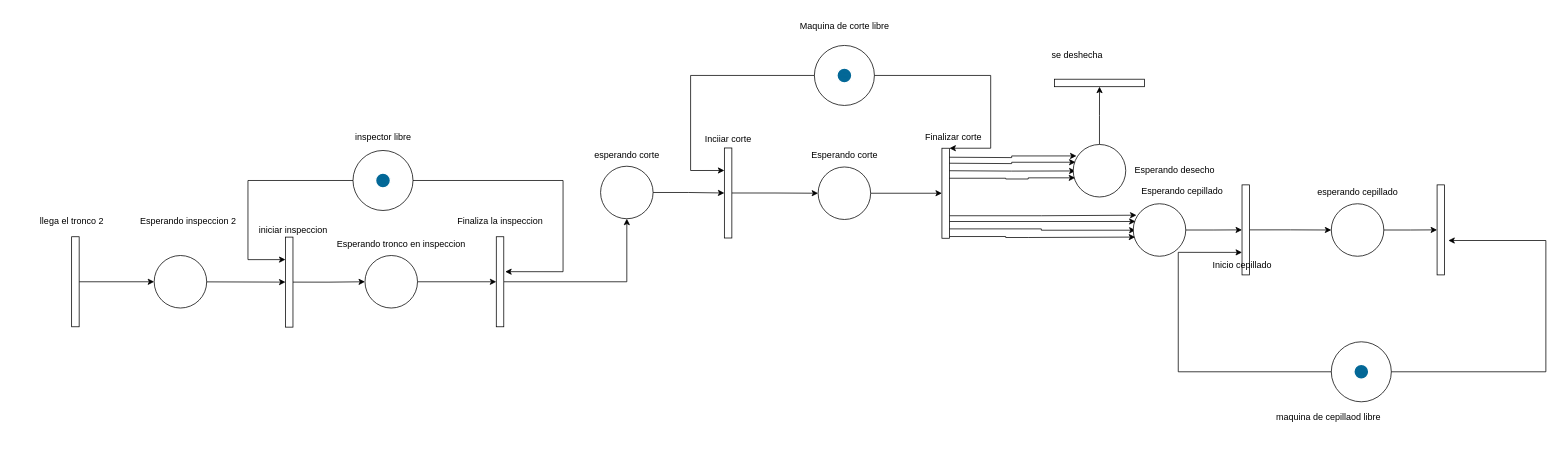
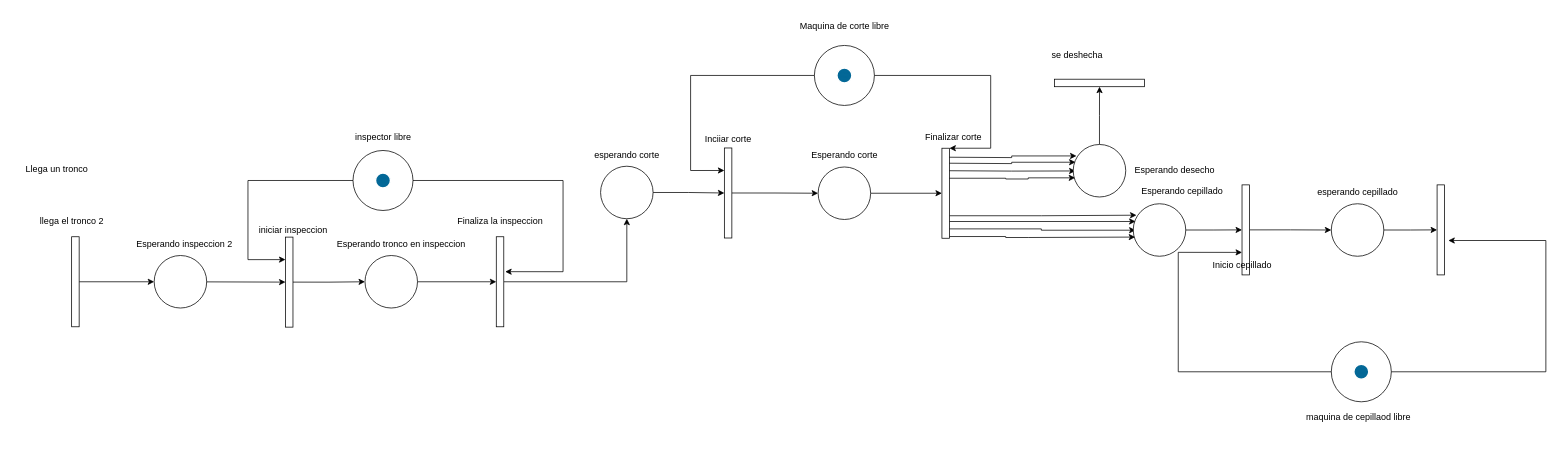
node "Llega un tronco": added
node "Esperando inspeccion 2": moved (188, 222) -> (184, 244)
node "maquina de cepillaod libre": moved (1328, 423) -> (1358, 423)
